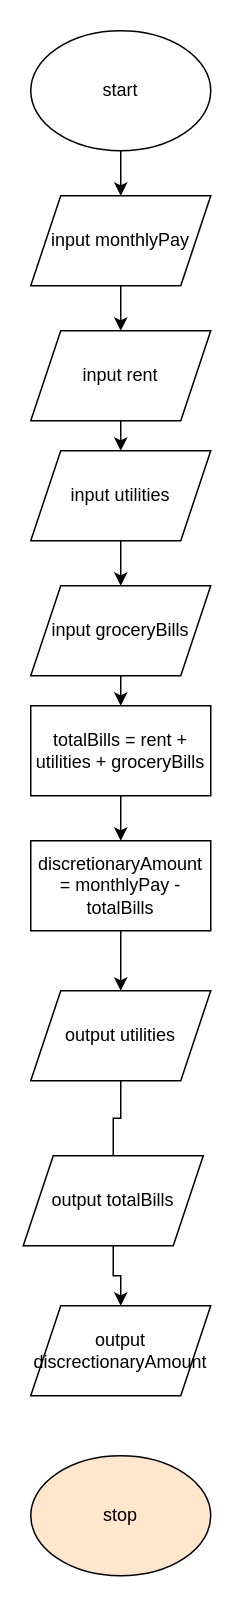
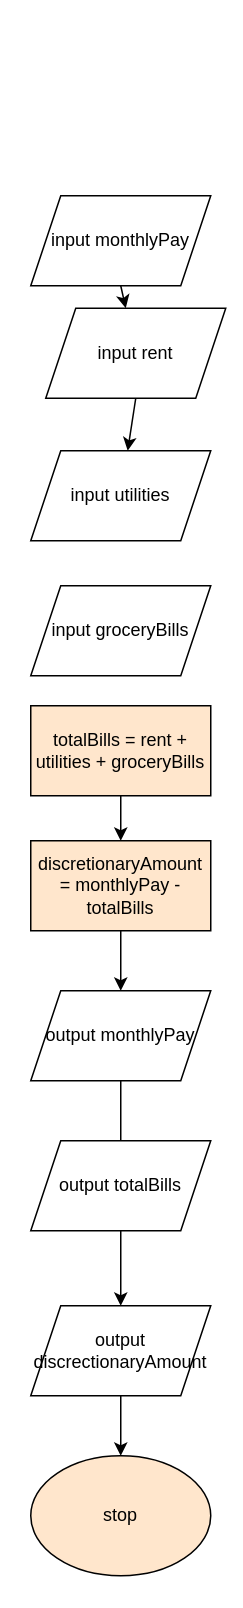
node "start": removed
edge "start" -> "input monthlyPay": removed
node "input rent": moved (121, 376) -> (136, 353)
edge "input utilities" -> "input groceryBills": removed
edge "input groceryBills" -> "totalBills = rent + utilities + groceryBills": removed
node "totalBills = rent + utilities + groceryBills": fillcolor #ffffff -> #ffe6cc
node "discretionaryAmount = monthlyPay - totalBills": fillcolor #ffffff -> #ffe6cc
node "output utilities": label "output utilities" -> "output monthlyPay"
node "output totalBills": moved (113, 1201) -> (121, 1186)
edge "output discrectionaryAmount" -> "stop": added
